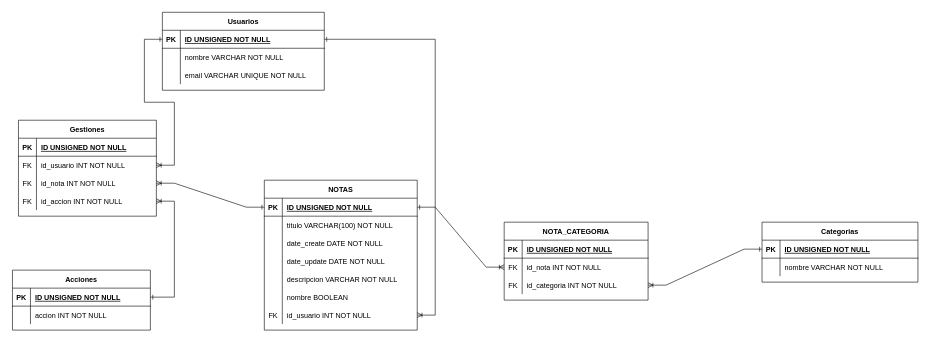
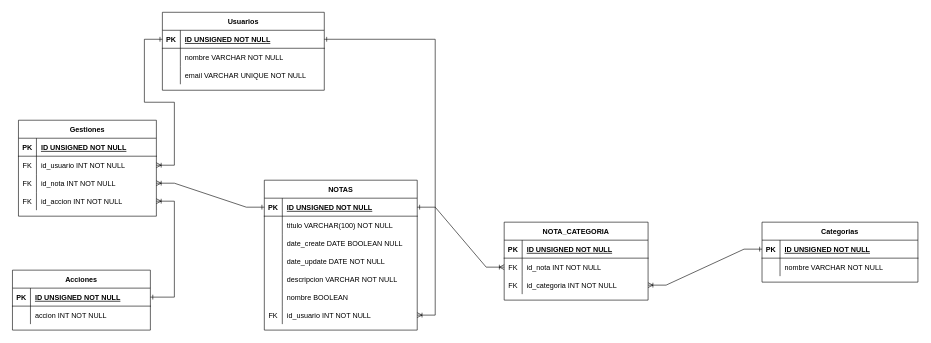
node "date_create DATE NOT NULL": label "date_create DATE NOT NULL" -> "date_create DATE BOOLEAN NULL"
